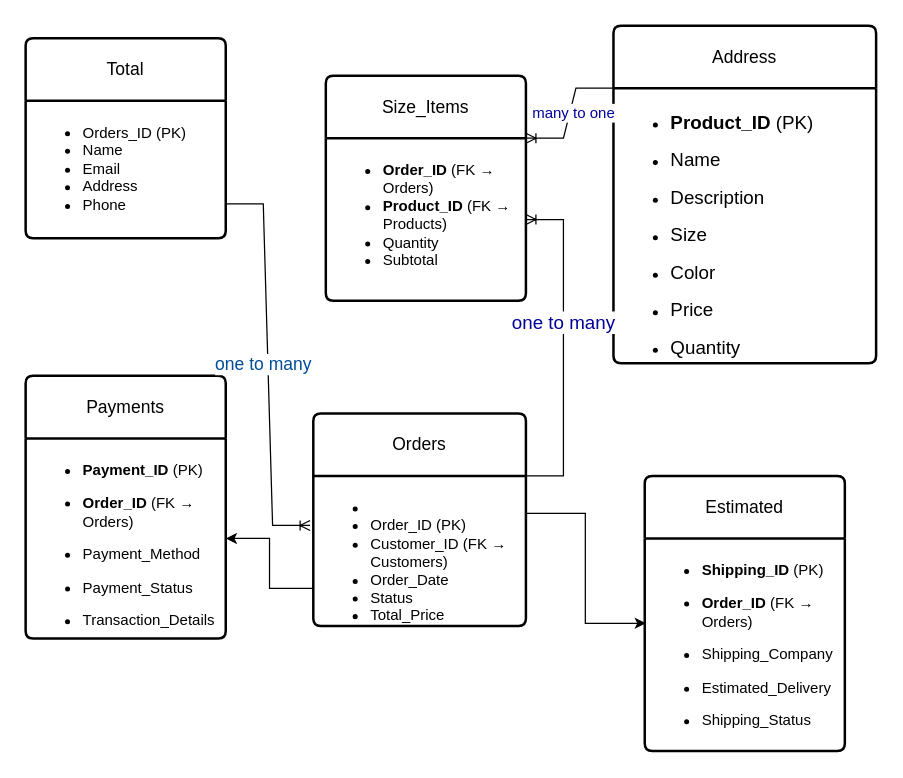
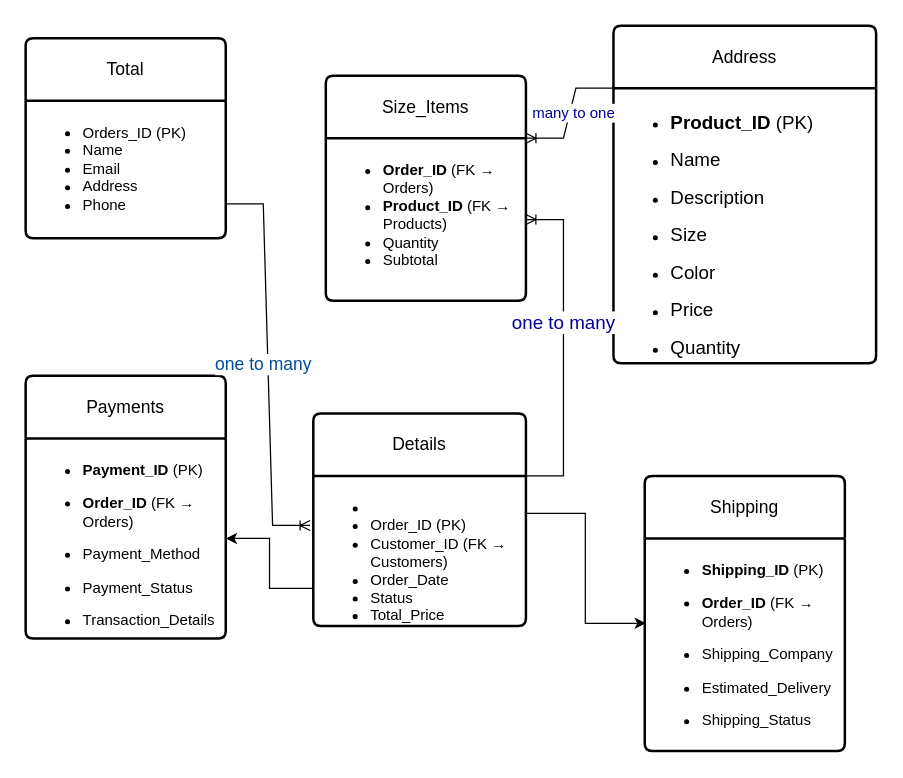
node "Orders": label "Orders" -> "Details"
node "Estimated": label "Estimated" -> "Shipping"
